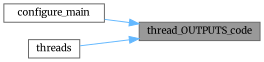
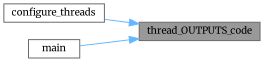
node "configure_main": label "configure_main" -> "configure_threads"
node "threads": label "threads" -> "main"
